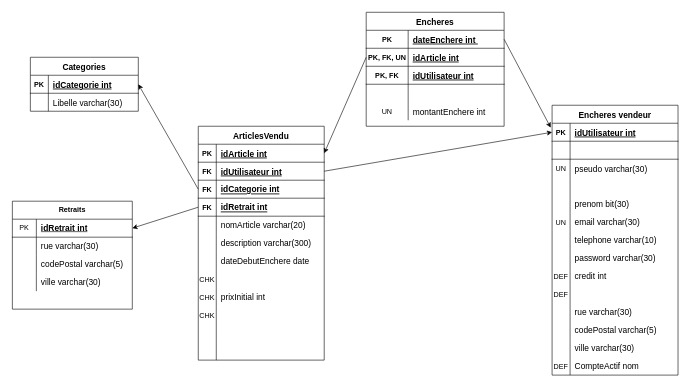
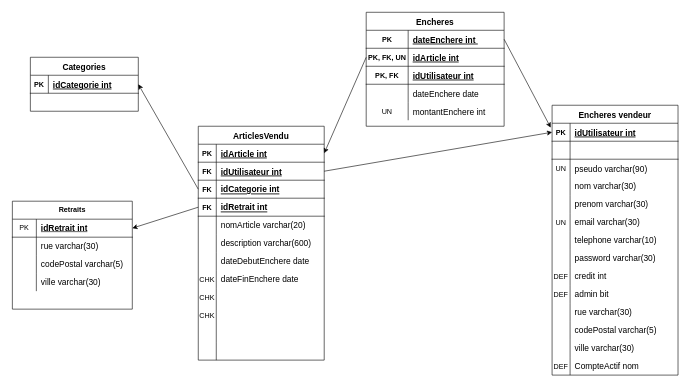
node "dateEnchere date": added
node "Libelle varchar(30)": removed
node "pseudo varchar(30)": label "pseudo varchar(30)" -> "pseudo varchar(90)"
node "nom varchar(30)": added
node "prenom bit(30)": label "prenom bit(30)" -> "prenom varchar(30)"
node "description varchar(300)": label "description varchar(300)" -> "description varchar(600)"
node "dateFinEnchere date": added
node "admin bit": added
node "prixInitial int": removed
